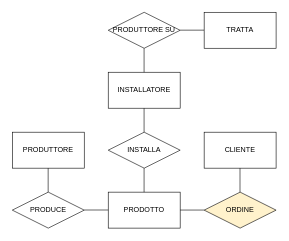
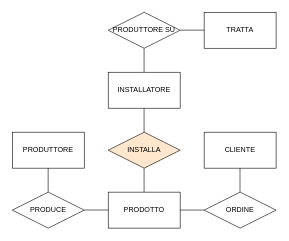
node "INSTALLA": fillcolor #ffffff -> #ffe6cc
node "ORDINE": fillcolor #fff2cc -> #ffffff
